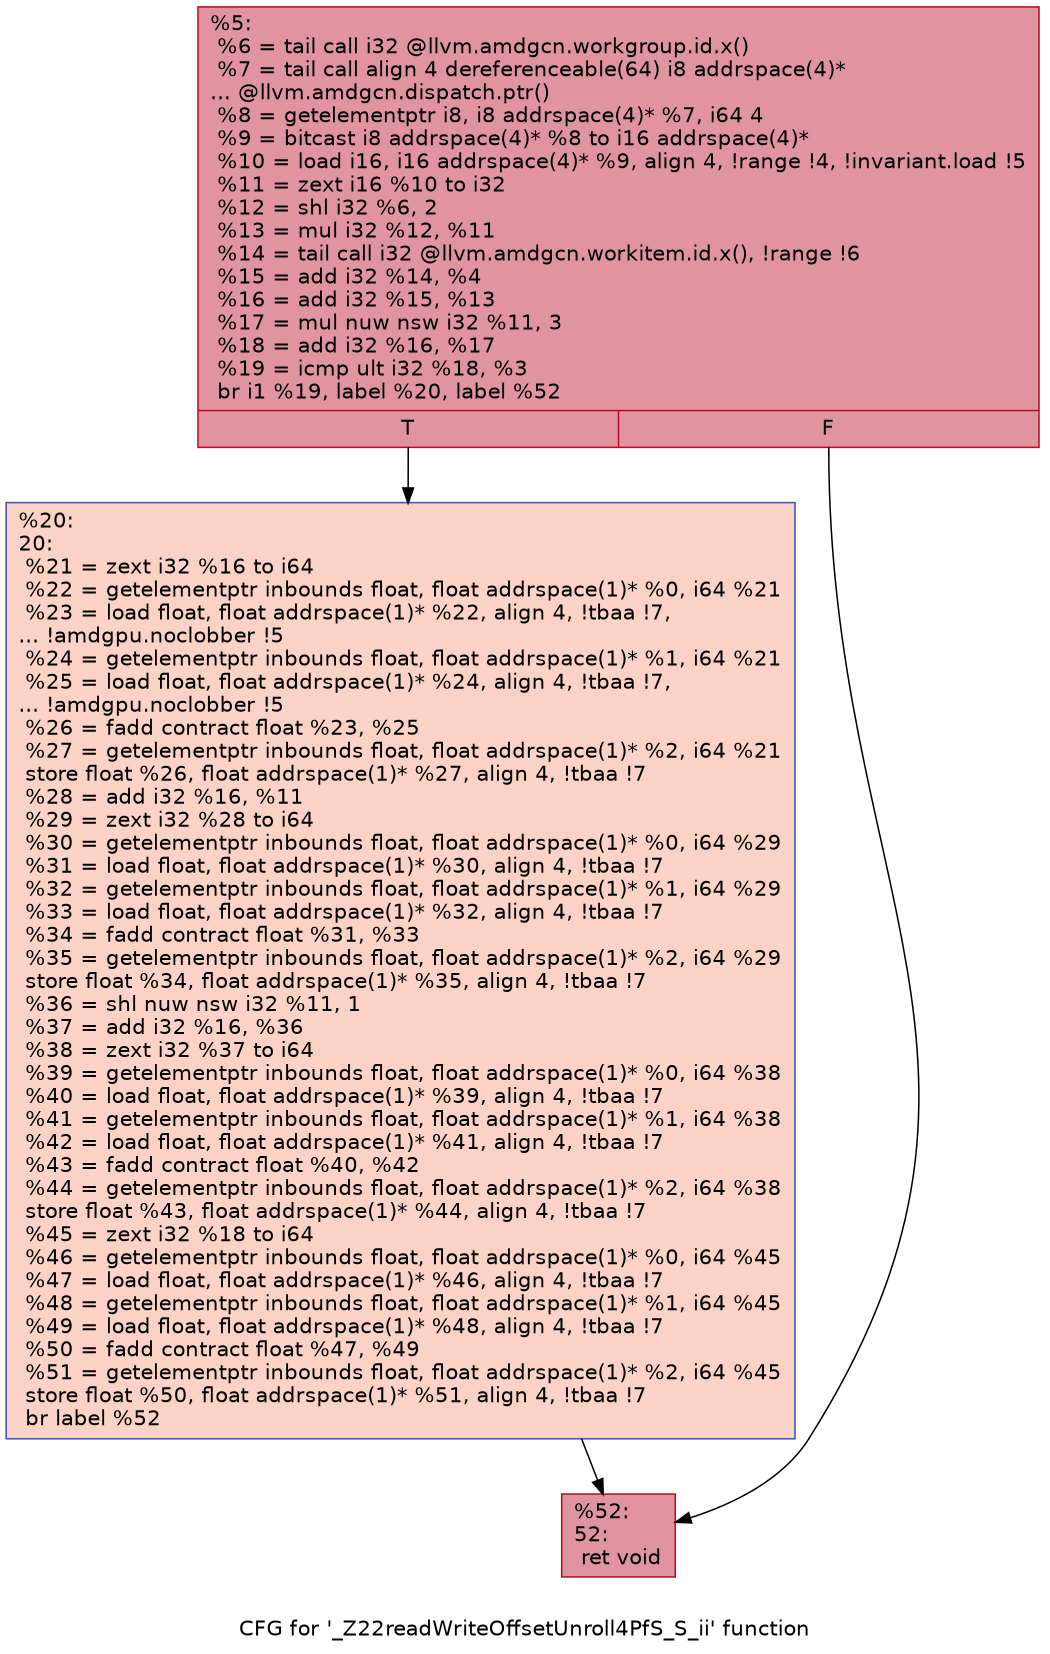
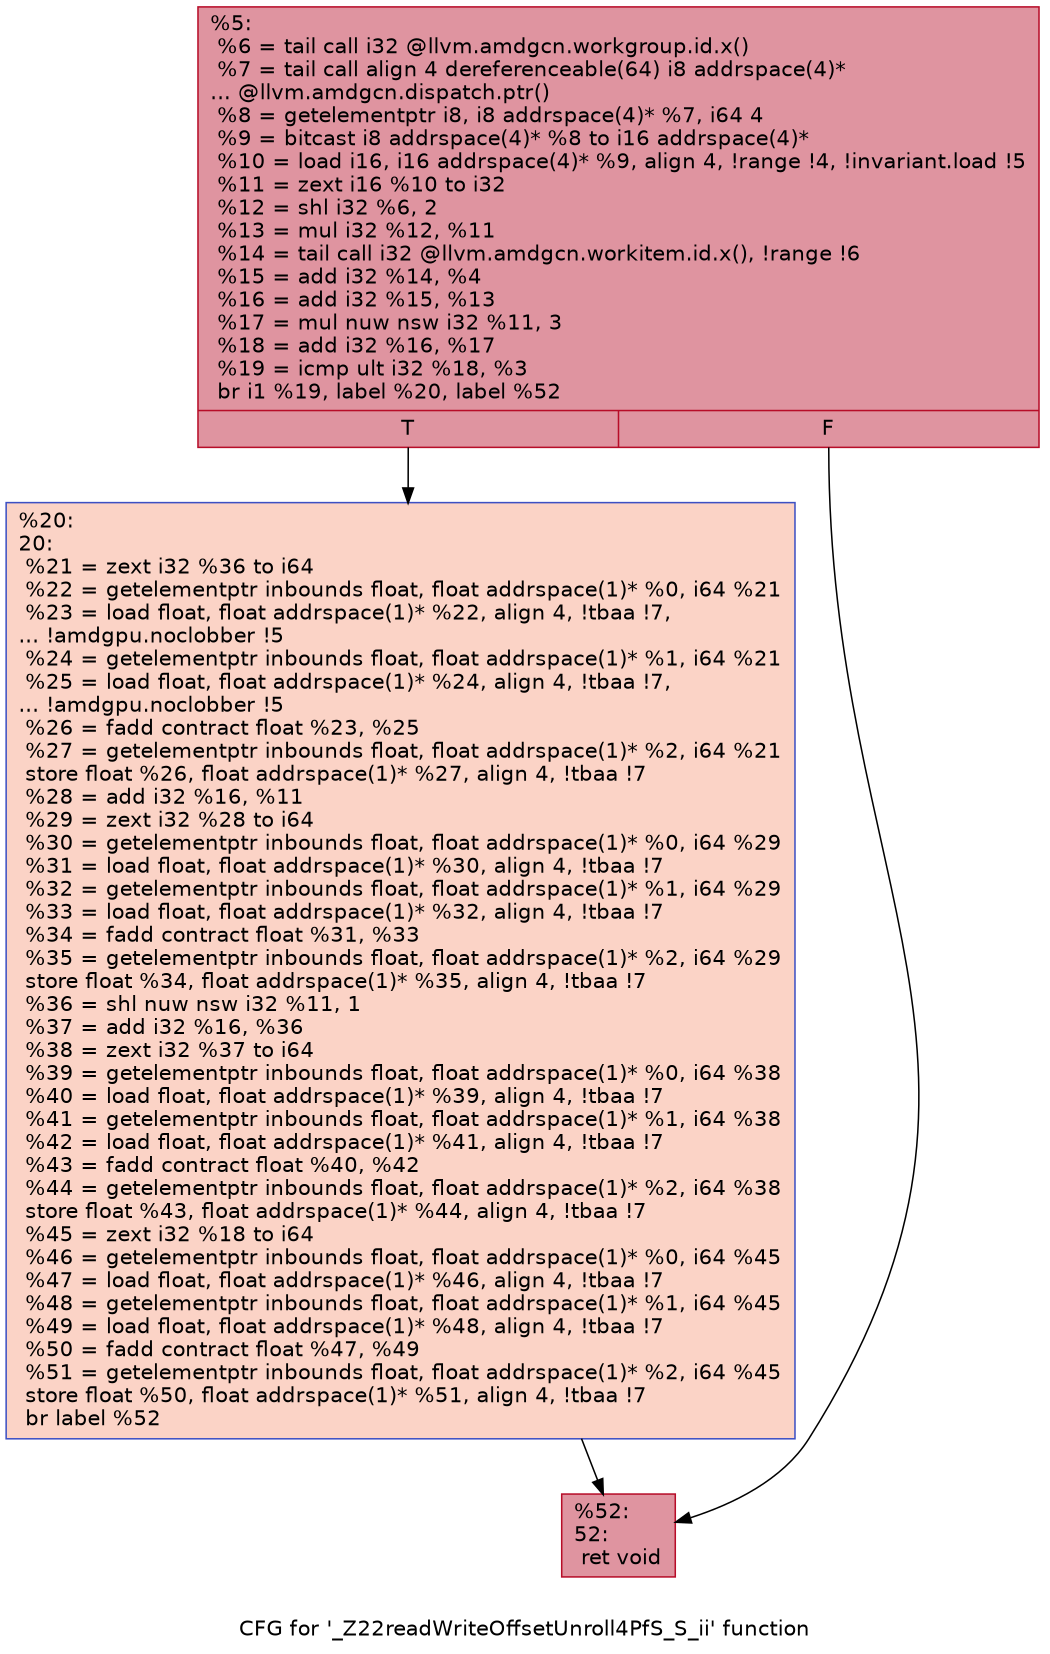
node "%20:": text "%21 = zext i32 %16 to i64" -> "%21 = zext i32 %36 to i64"
